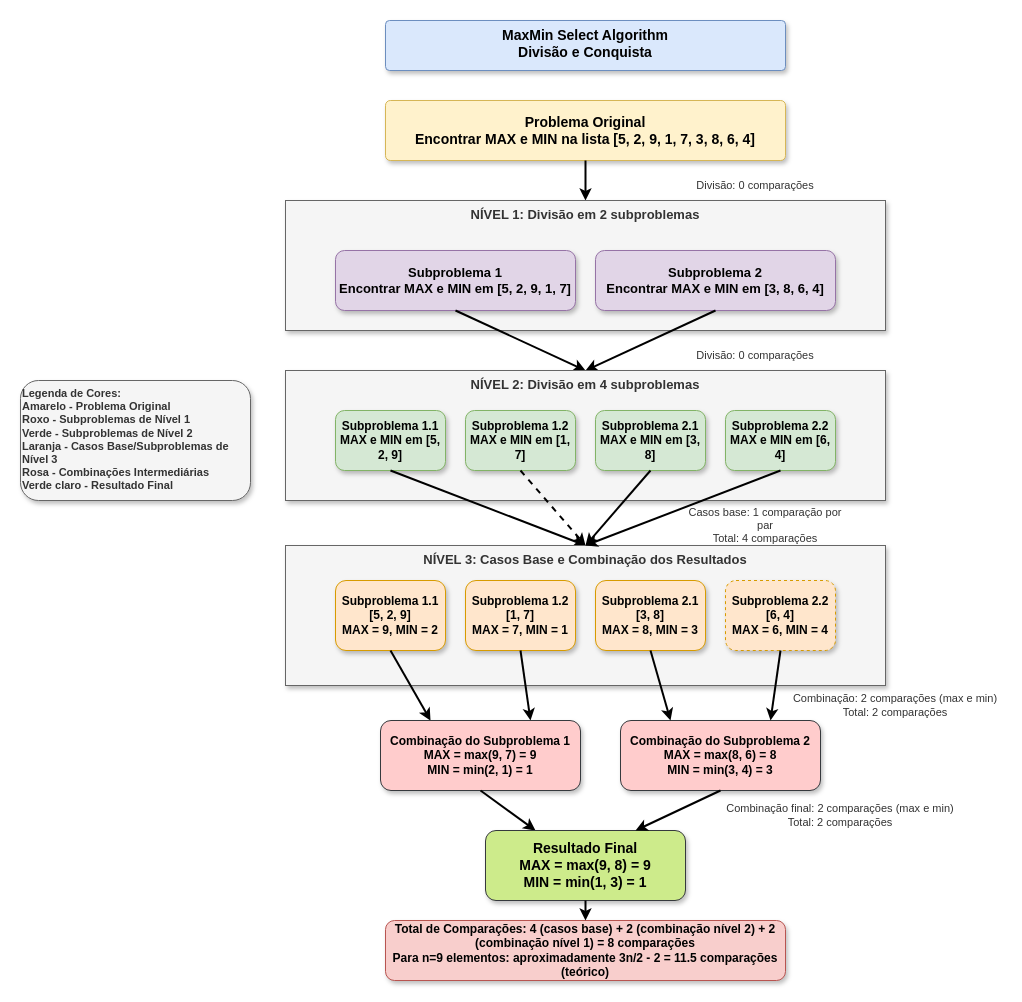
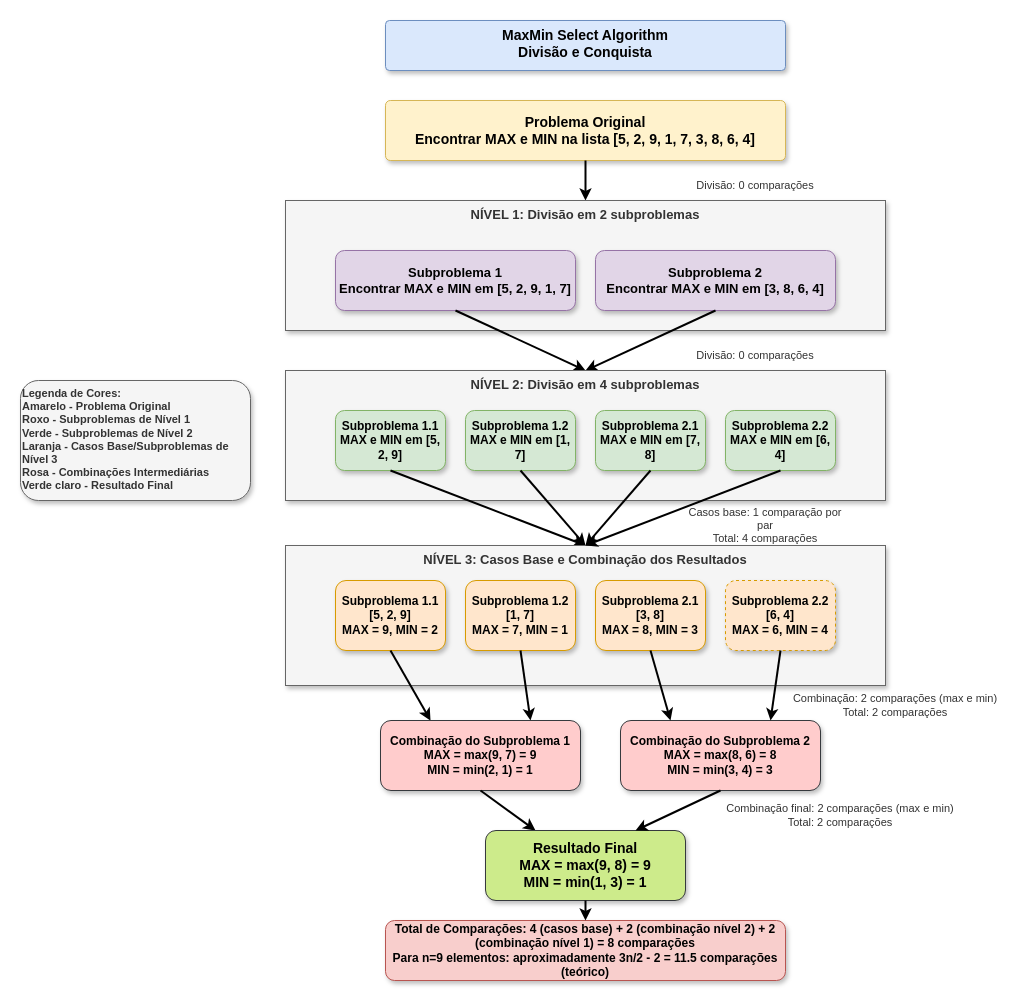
node "Subproblema 2.1 MAX e MIN em [3, 8]": label "Subproblema 2.1 MAX e MIN em [3, 8]" -> "Subproblema 2.1 MAX e MIN em [7, 8]"
edge "Subproblema 1.2 MAX e MIN em [1, 7]" -> "NÍVEL 3: Casos Base e Combinação dos Resultados": style dashed -> solid
